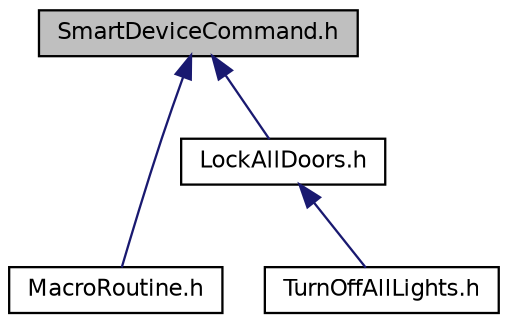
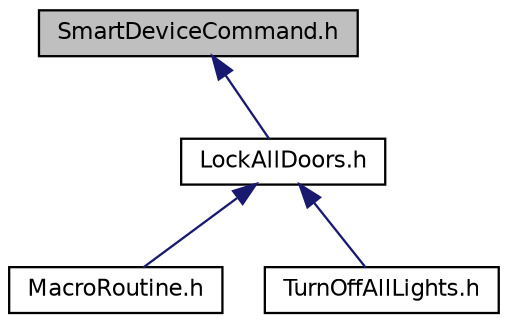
edge "MacroRoutine.h" -> "SmartDeviceCommand.h": now "MacroRoutine.h" -> "LockAllDoors.h"
